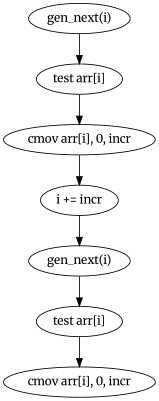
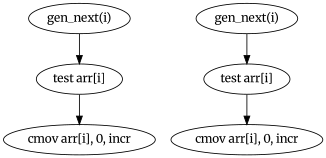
node "i += incr": removed
